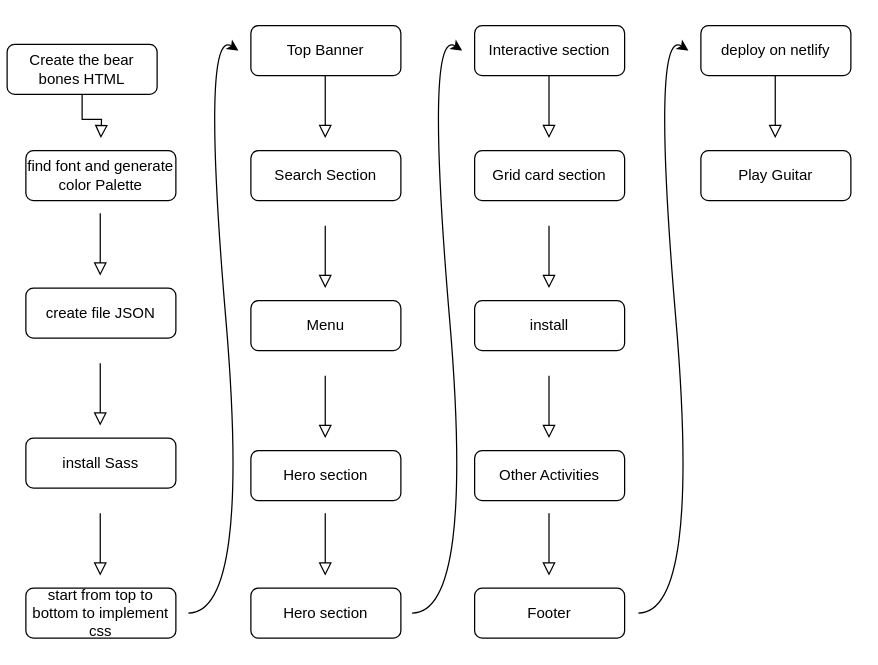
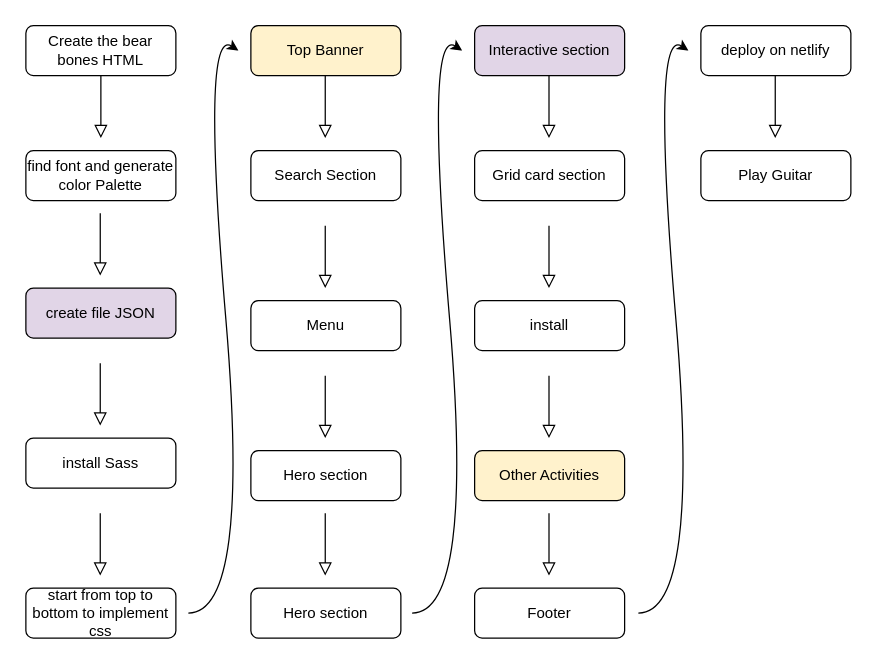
node "Top Banner": fillcolor #ffffff -> #fff2cc
node "Interactive section": fillcolor #ffffff -> #e1d5e7
node "Create the bear bones HTML": moved (82, 69) -> (101, 51)
node "create file JSON": fillcolor #ffffff -> #e1d5e7
node "Other Activities": fillcolor #ffffff -> #fff2cc
